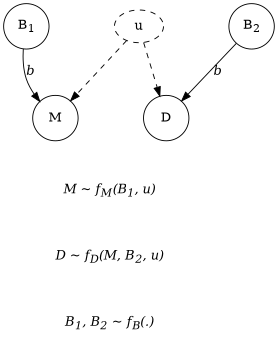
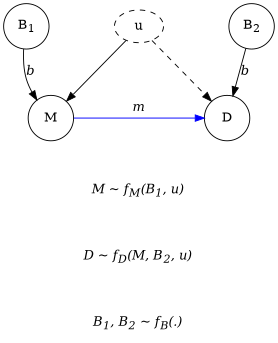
edge "u" -> "M": style dashed -> solid
edge "M" -> "D": added, label "m"
